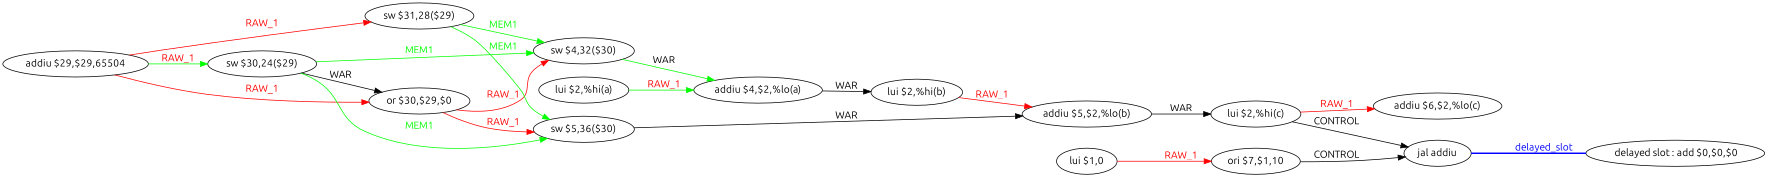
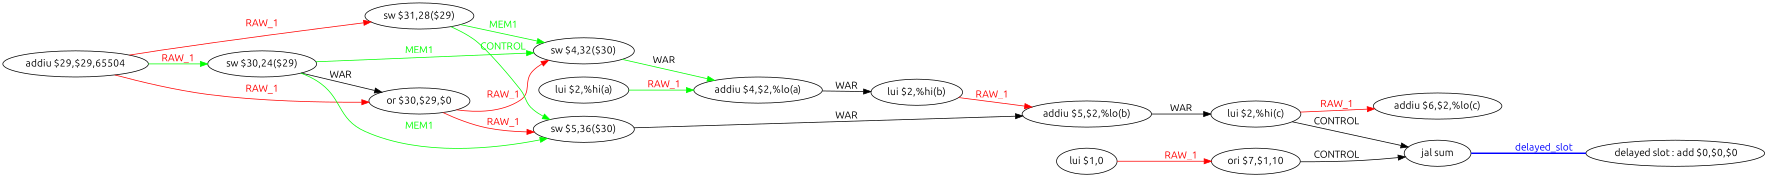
edge "sw $31,28($29)" -> "sw $5,36($30)": label "MEM1" -> "CONTROL"
node "jal addiu": label "jal addiu" -> "jal sum"
